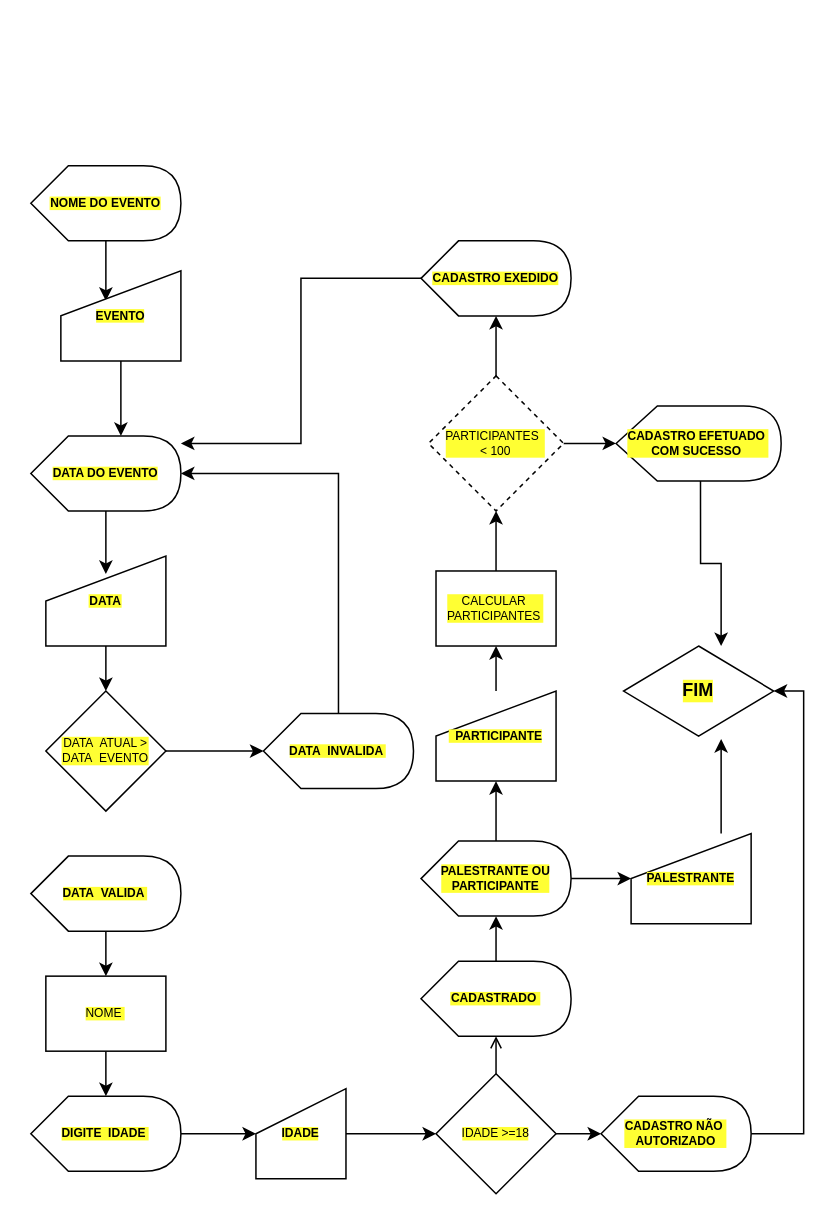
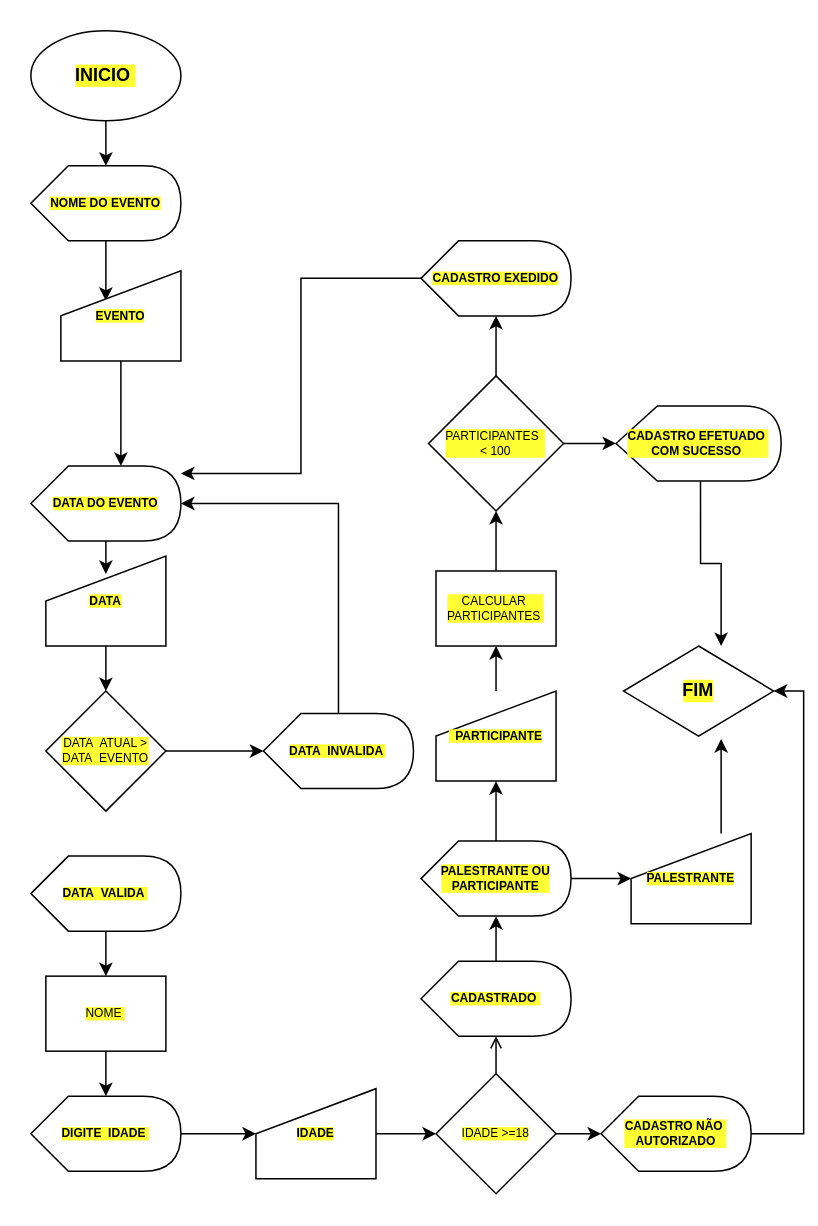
node "INICIO": added
edge "INICIO" -> "NOME DO EVENTO": added
node "PARTICIPANTES < 100": style dashed -> solid
node "DATA DO EVENTO": moved (106, 473) -> (106, 503)
node "IDADE": size 90x90 -> 120x90
